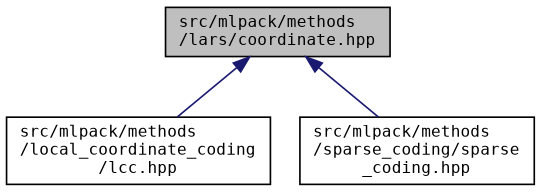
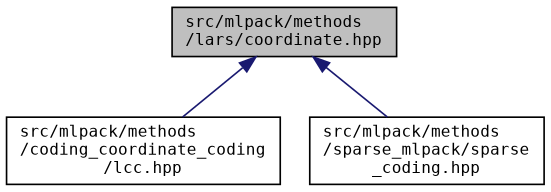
node "src/mlpack/methods /local_coordinate_coding /lcc.hpp": label "src/mlpack/methods /local_coordinate_coding /lcc.hpp" -> "src/mlpack/methods /coding_coordinate_coding /lcc.hpp"
node "src/mlpack/methods /sparse_coding/sparse _coding.hpp": label "src/mlpack/methods /sparse_coding/sparse _coding.hpp" -> "src/mlpack/methods /sparse_mlpack/sparse _coding.hpp"
